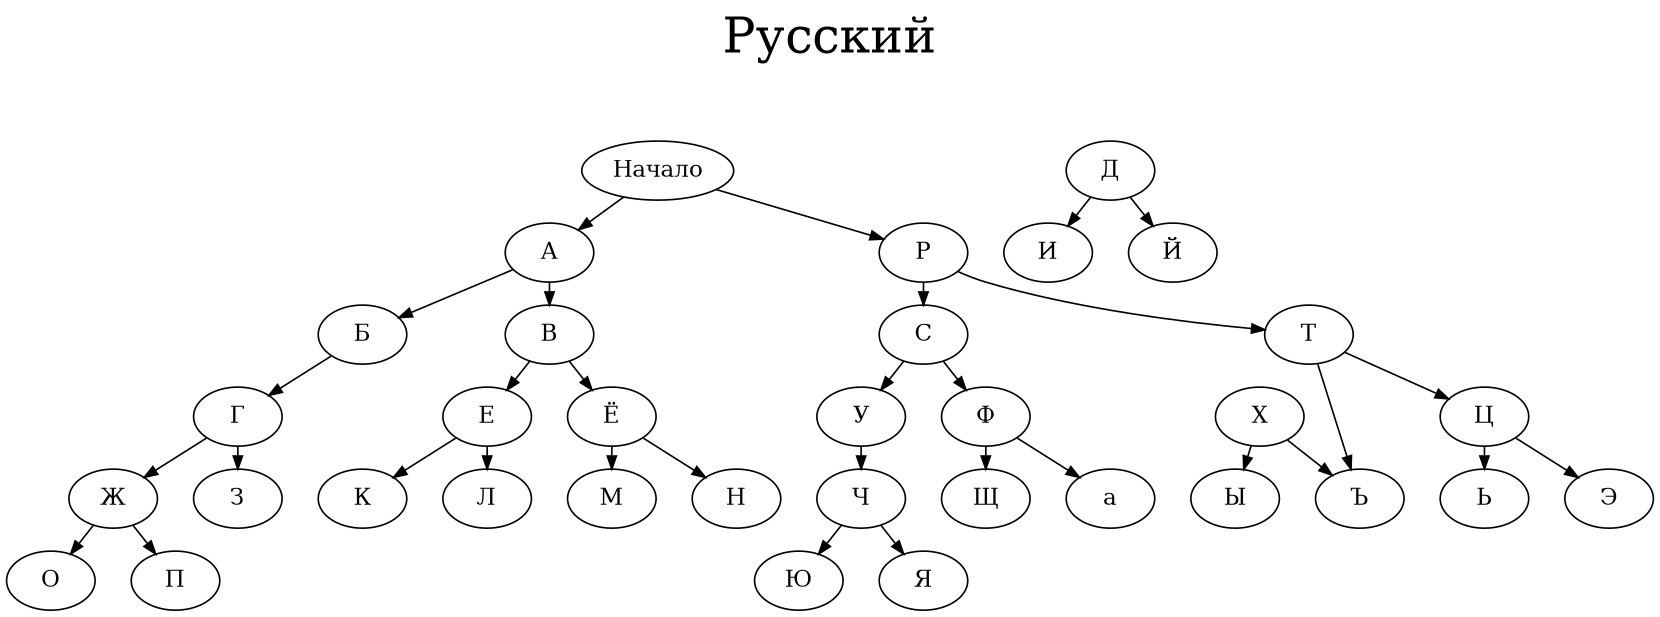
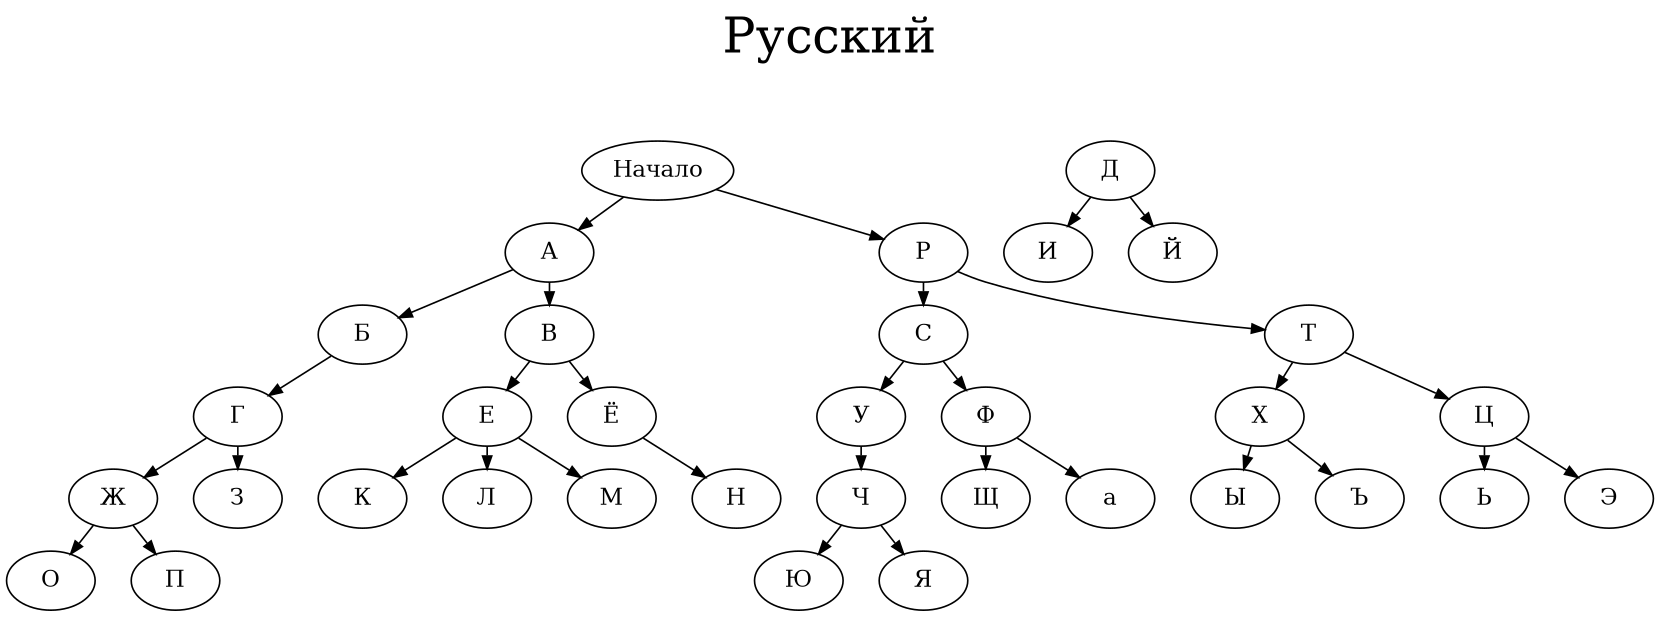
edge "Т" -> "Ъ": now "Т" -> "Х"
edge "Ё" -> "М": now "Е" -> "М"
